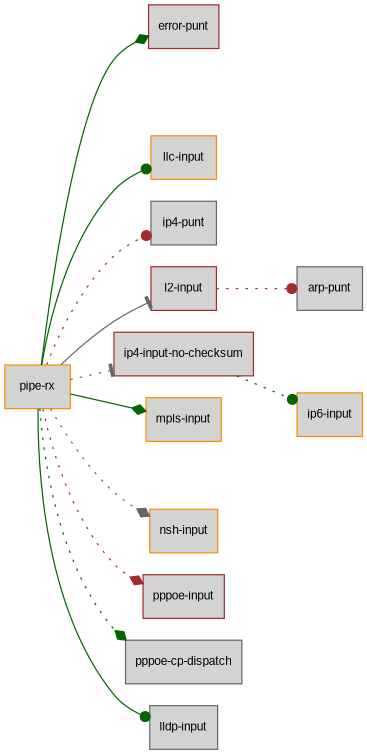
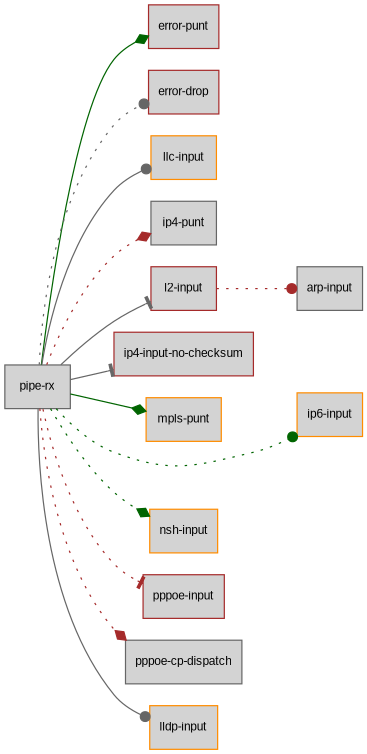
node "error-drop": added
edge "pipe-rx" -> "llc-input": color darkgreen -> gray40
node "arp-punt": label "arp-punt" -> "arp-input"
edge "pipe-rx" -> "ip4-punt": arrowhead dot -> diamond
edge "pipe-rx" -> "ip4-input-no-checksum": style dotted -> solid
node "pipe-rx": color darkorange -> gray40
edge "ip4-input-no-checksum" -> "ip6-input": now "pipe-rx" -> "ip6-input"
node "mpls-input": label "mpls-input" -> "mpls-punt"
edge "pipe-rx" -> "nsh-input": color gray40 -> darkgreen
edge "pipe-rx" -> "pppoe-input": arrowhead diamond -> tee
edge "pipe-rx" -> "pppoe-cp-dispatch": color darkgreen -> brown
edge "pipe-rx" -> "lldp-input": color darkgreen -> gray40
node "lldp-input": color gray40 -> darkorange
